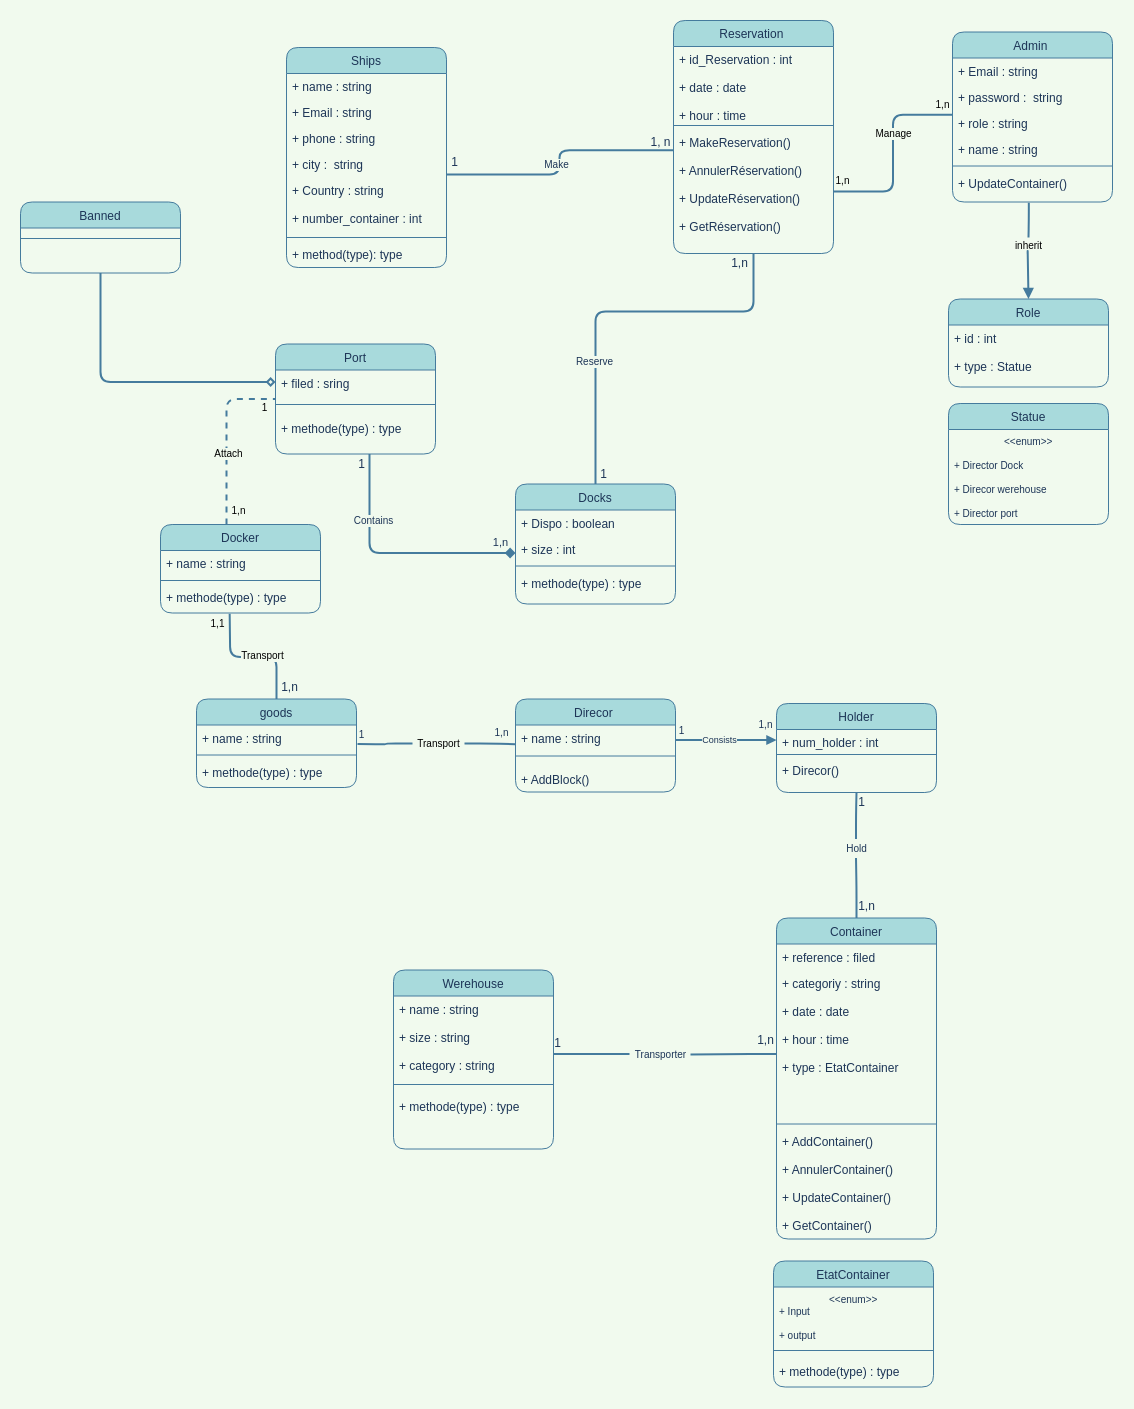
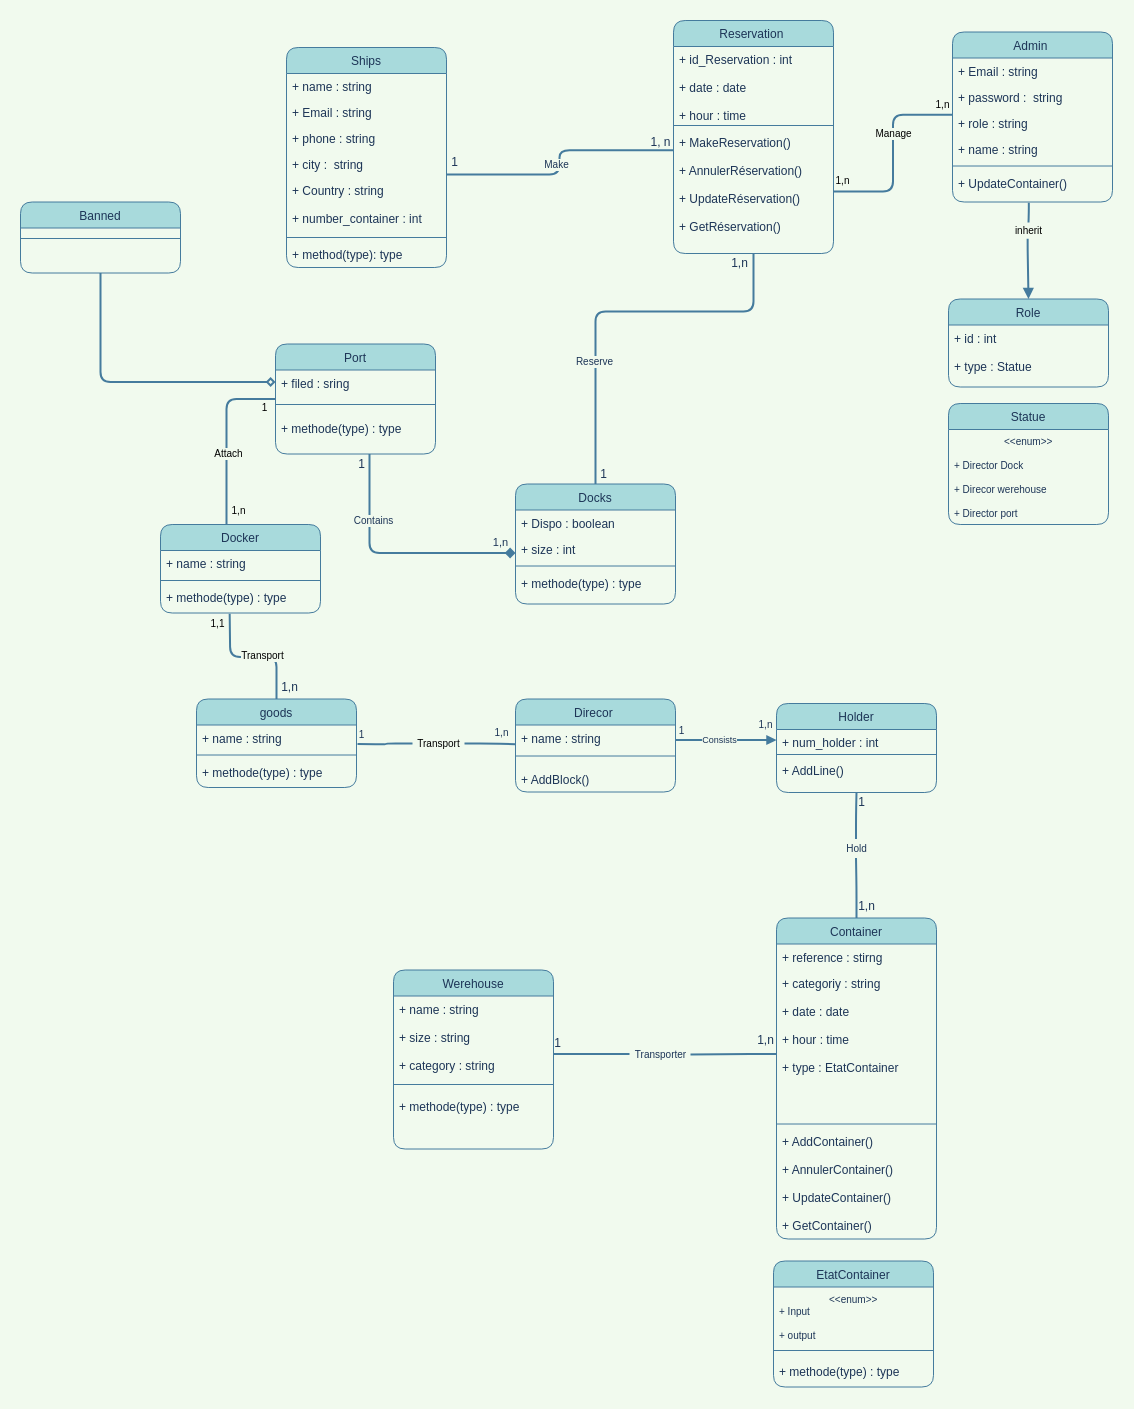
node "inherit": moved (1029, 246) -> (1029, 231)
edge "Port" -- "Docker": style dashed -> solid
node "+ Direcor()": label "+ Direcor()" -> "+ AddLine()"
node "+ reference : filed": label "+ reference : filed" -> "+ reference : stirng"
